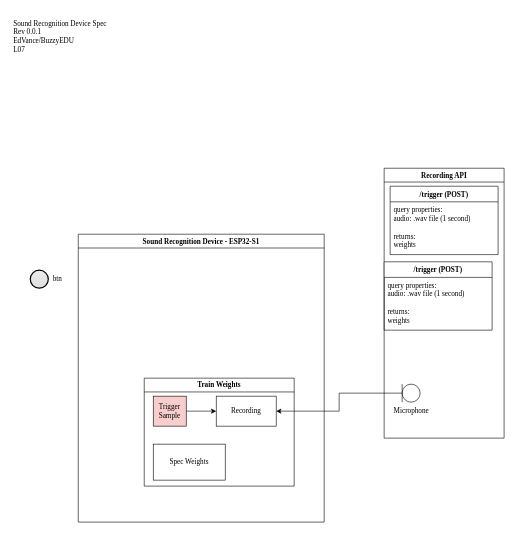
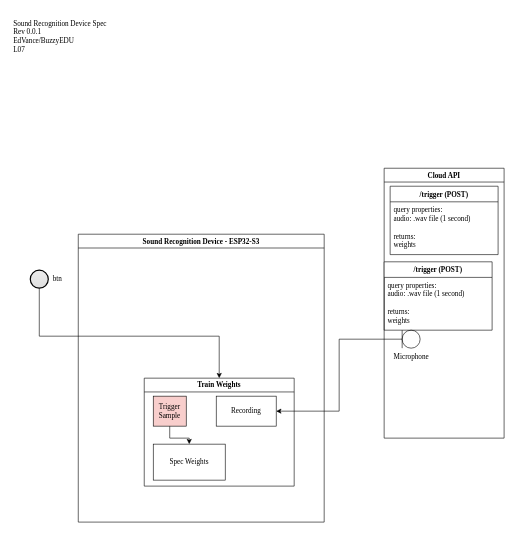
node "Recording API": label "Recording API" -> "Cloud API"
node "Sound Recognition Device - ESP32-S1": label "Sound Recognition Device - ESP32-S1" -> "Sound Recognition Device - ESP32-S3"
edge "btn" -> "Train Weights": added
node "Microphone": moved (411, 393) -> (411, 339)
edge "Trigger Sample" -> "Recording": now "Trigger Sample" -> "Spec Weights"
